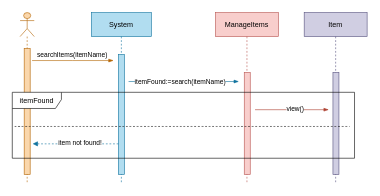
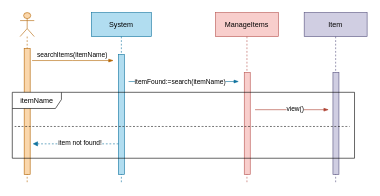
node "itemFound": label "itemFound" -> "itemName"
